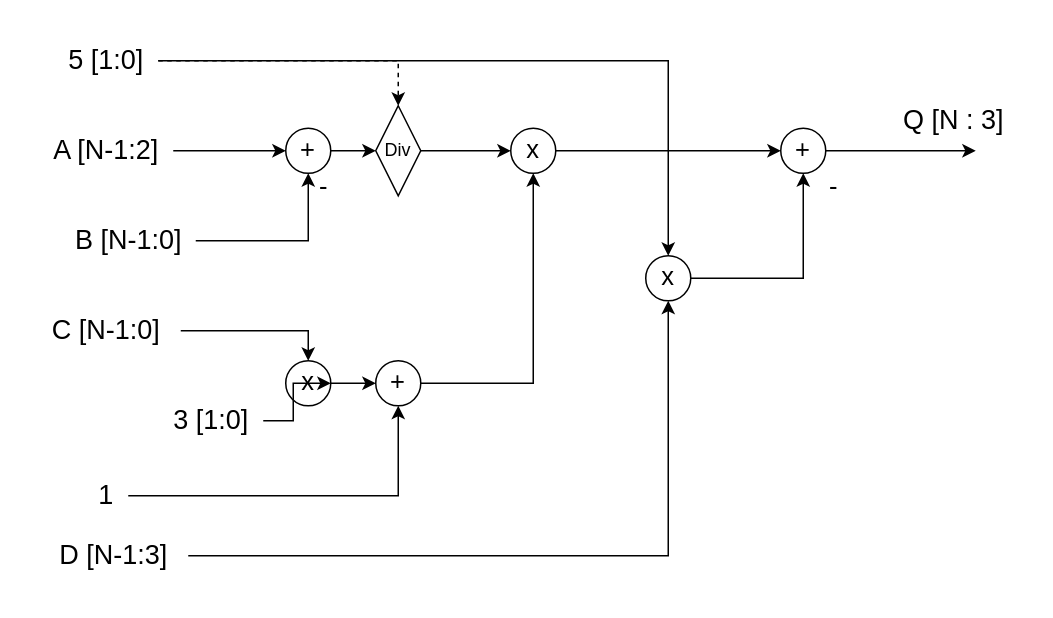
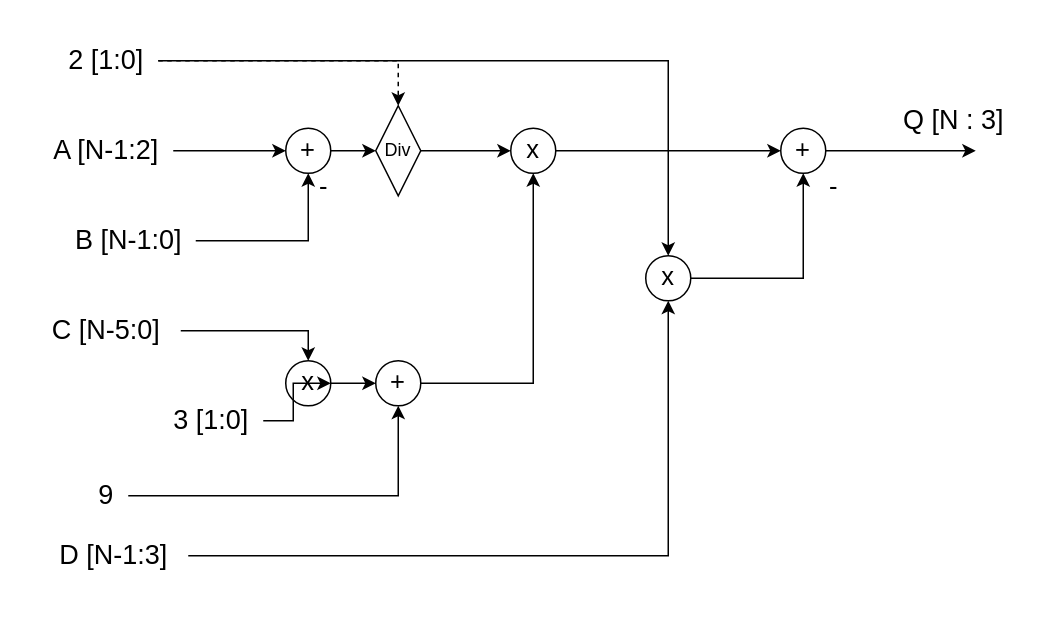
node "5 [1:0]": label "5 [1:0]" -> "2 [1:0]"
node "C [N-1:0]": label "C [N-1:0]" -> "C [N-5:0]"
node "1": label "1" -> "9"
